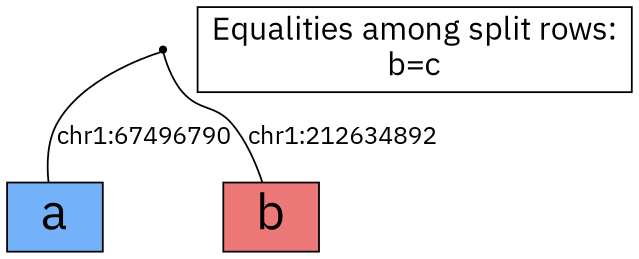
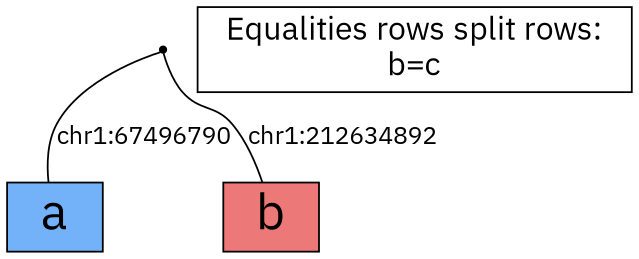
node "Equalities among split rows: b=c": label "Equalities among split rows: b=c" -> "Equalities rows split rows: b=c"
